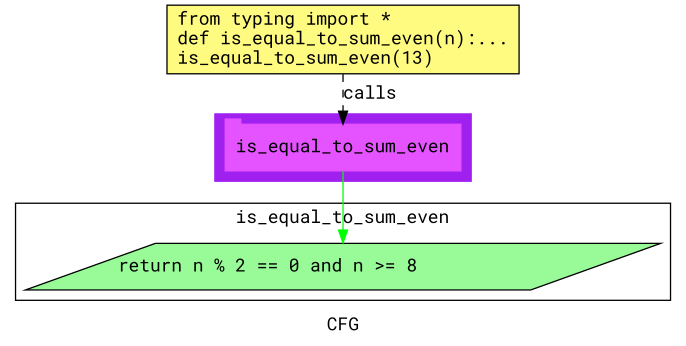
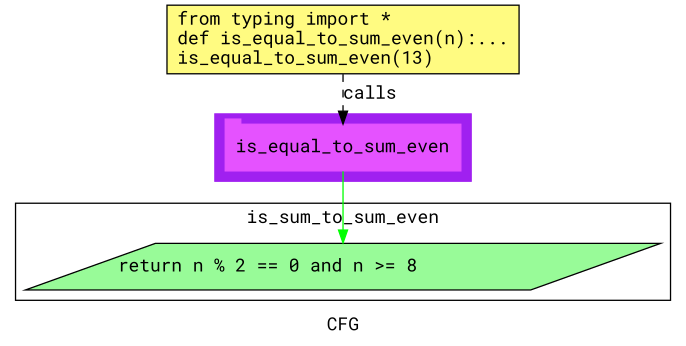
cluster "is_equal_to_sum_even": label "is_equal_to_sum_even" -> "is_sum_to_sum_even"
